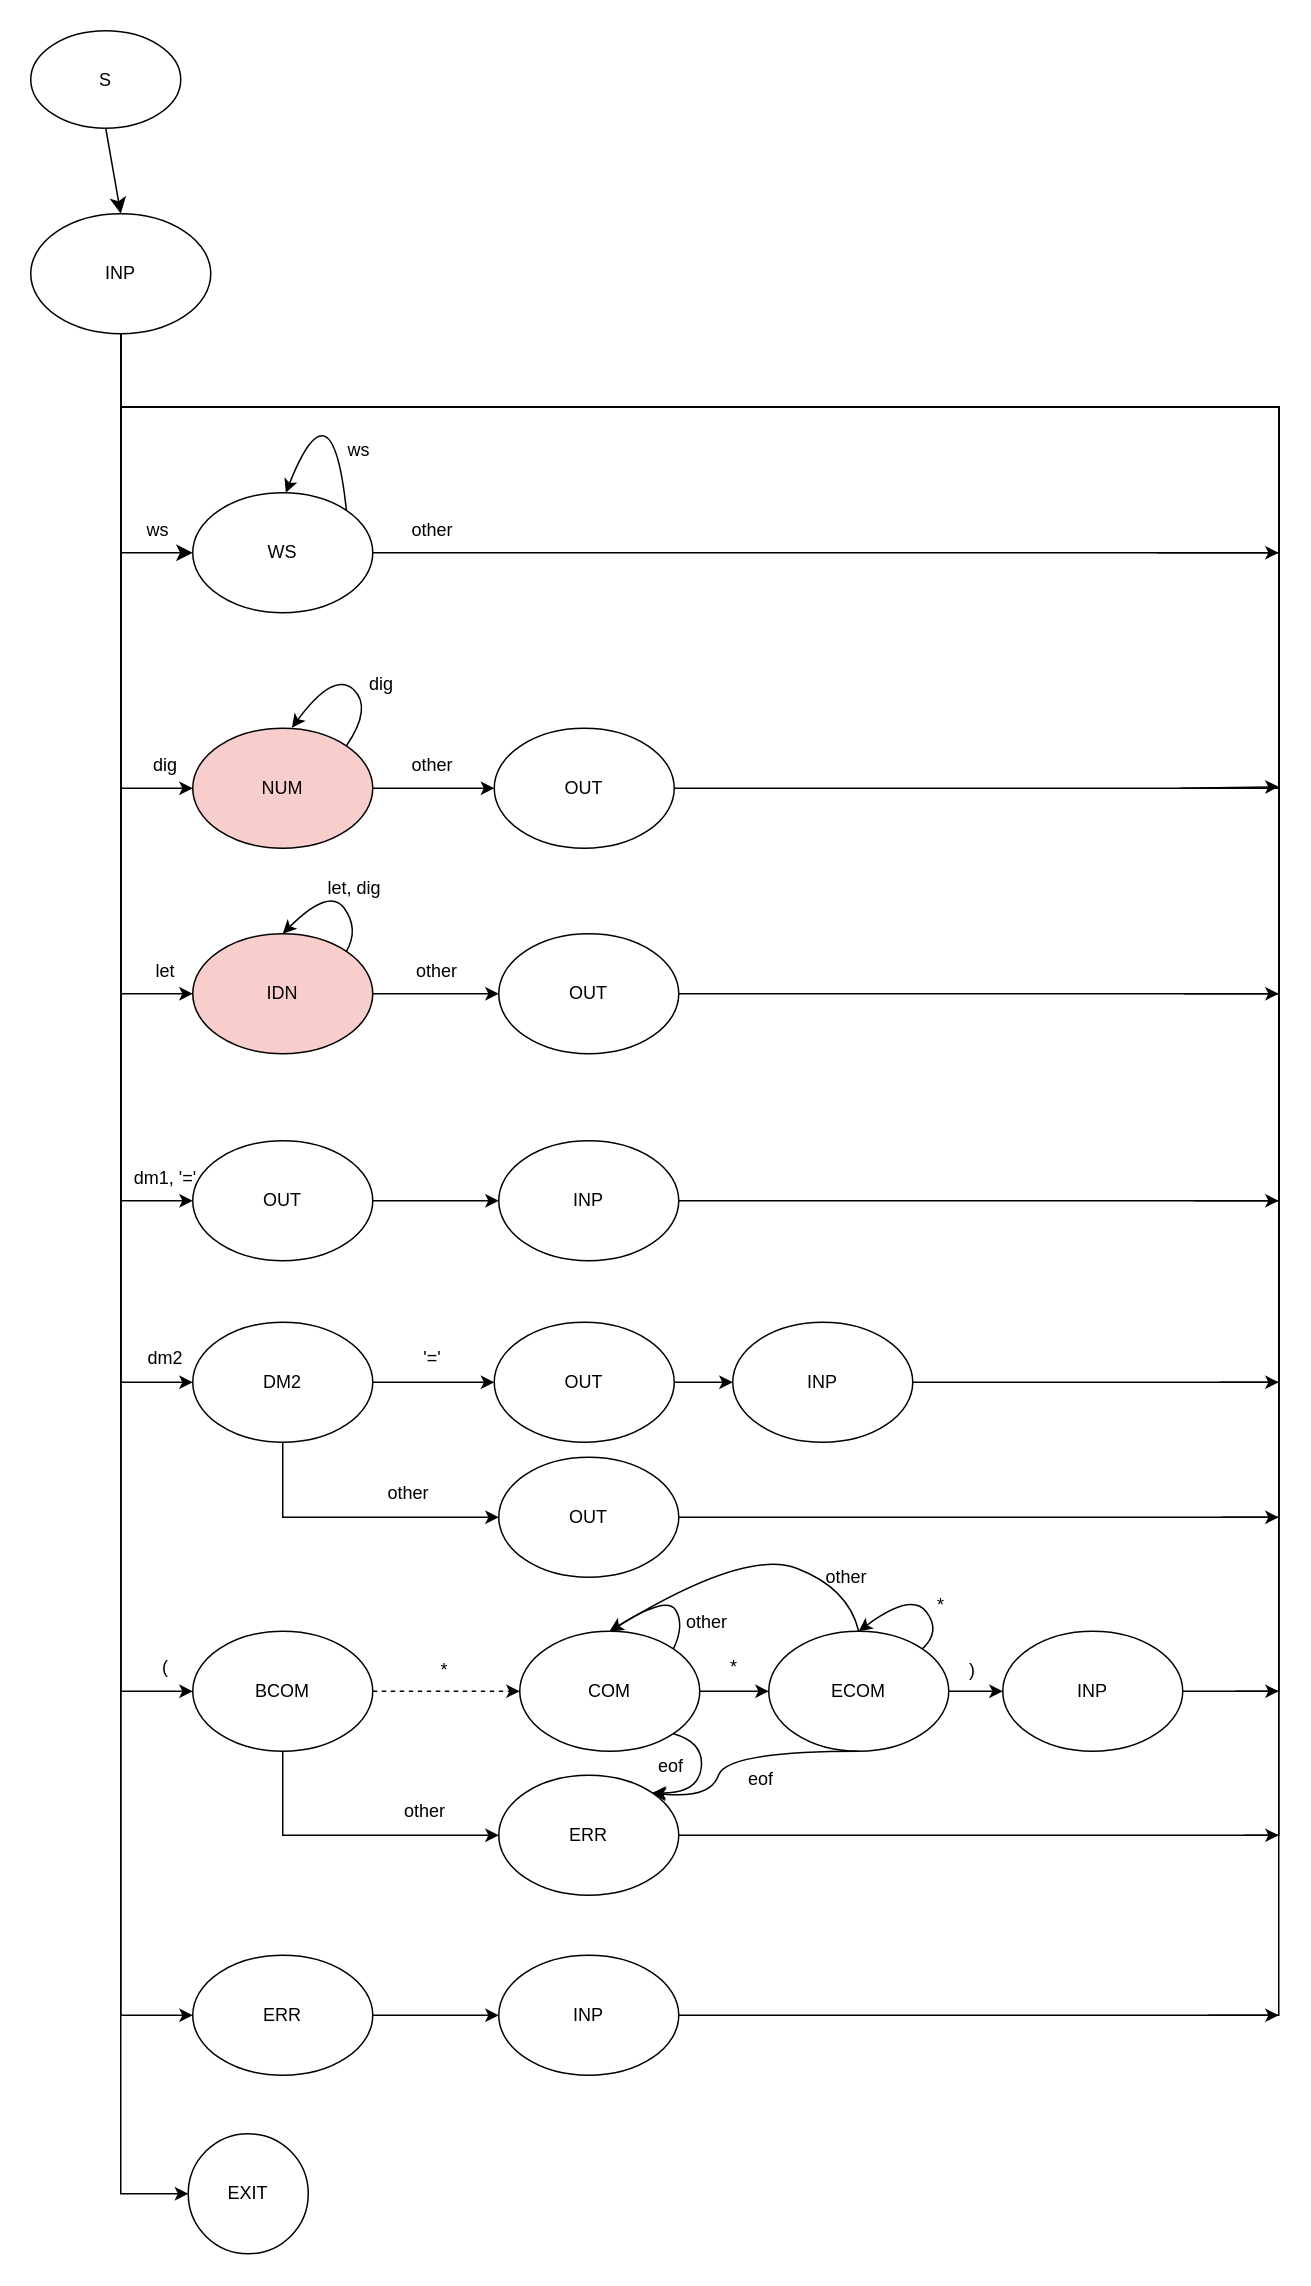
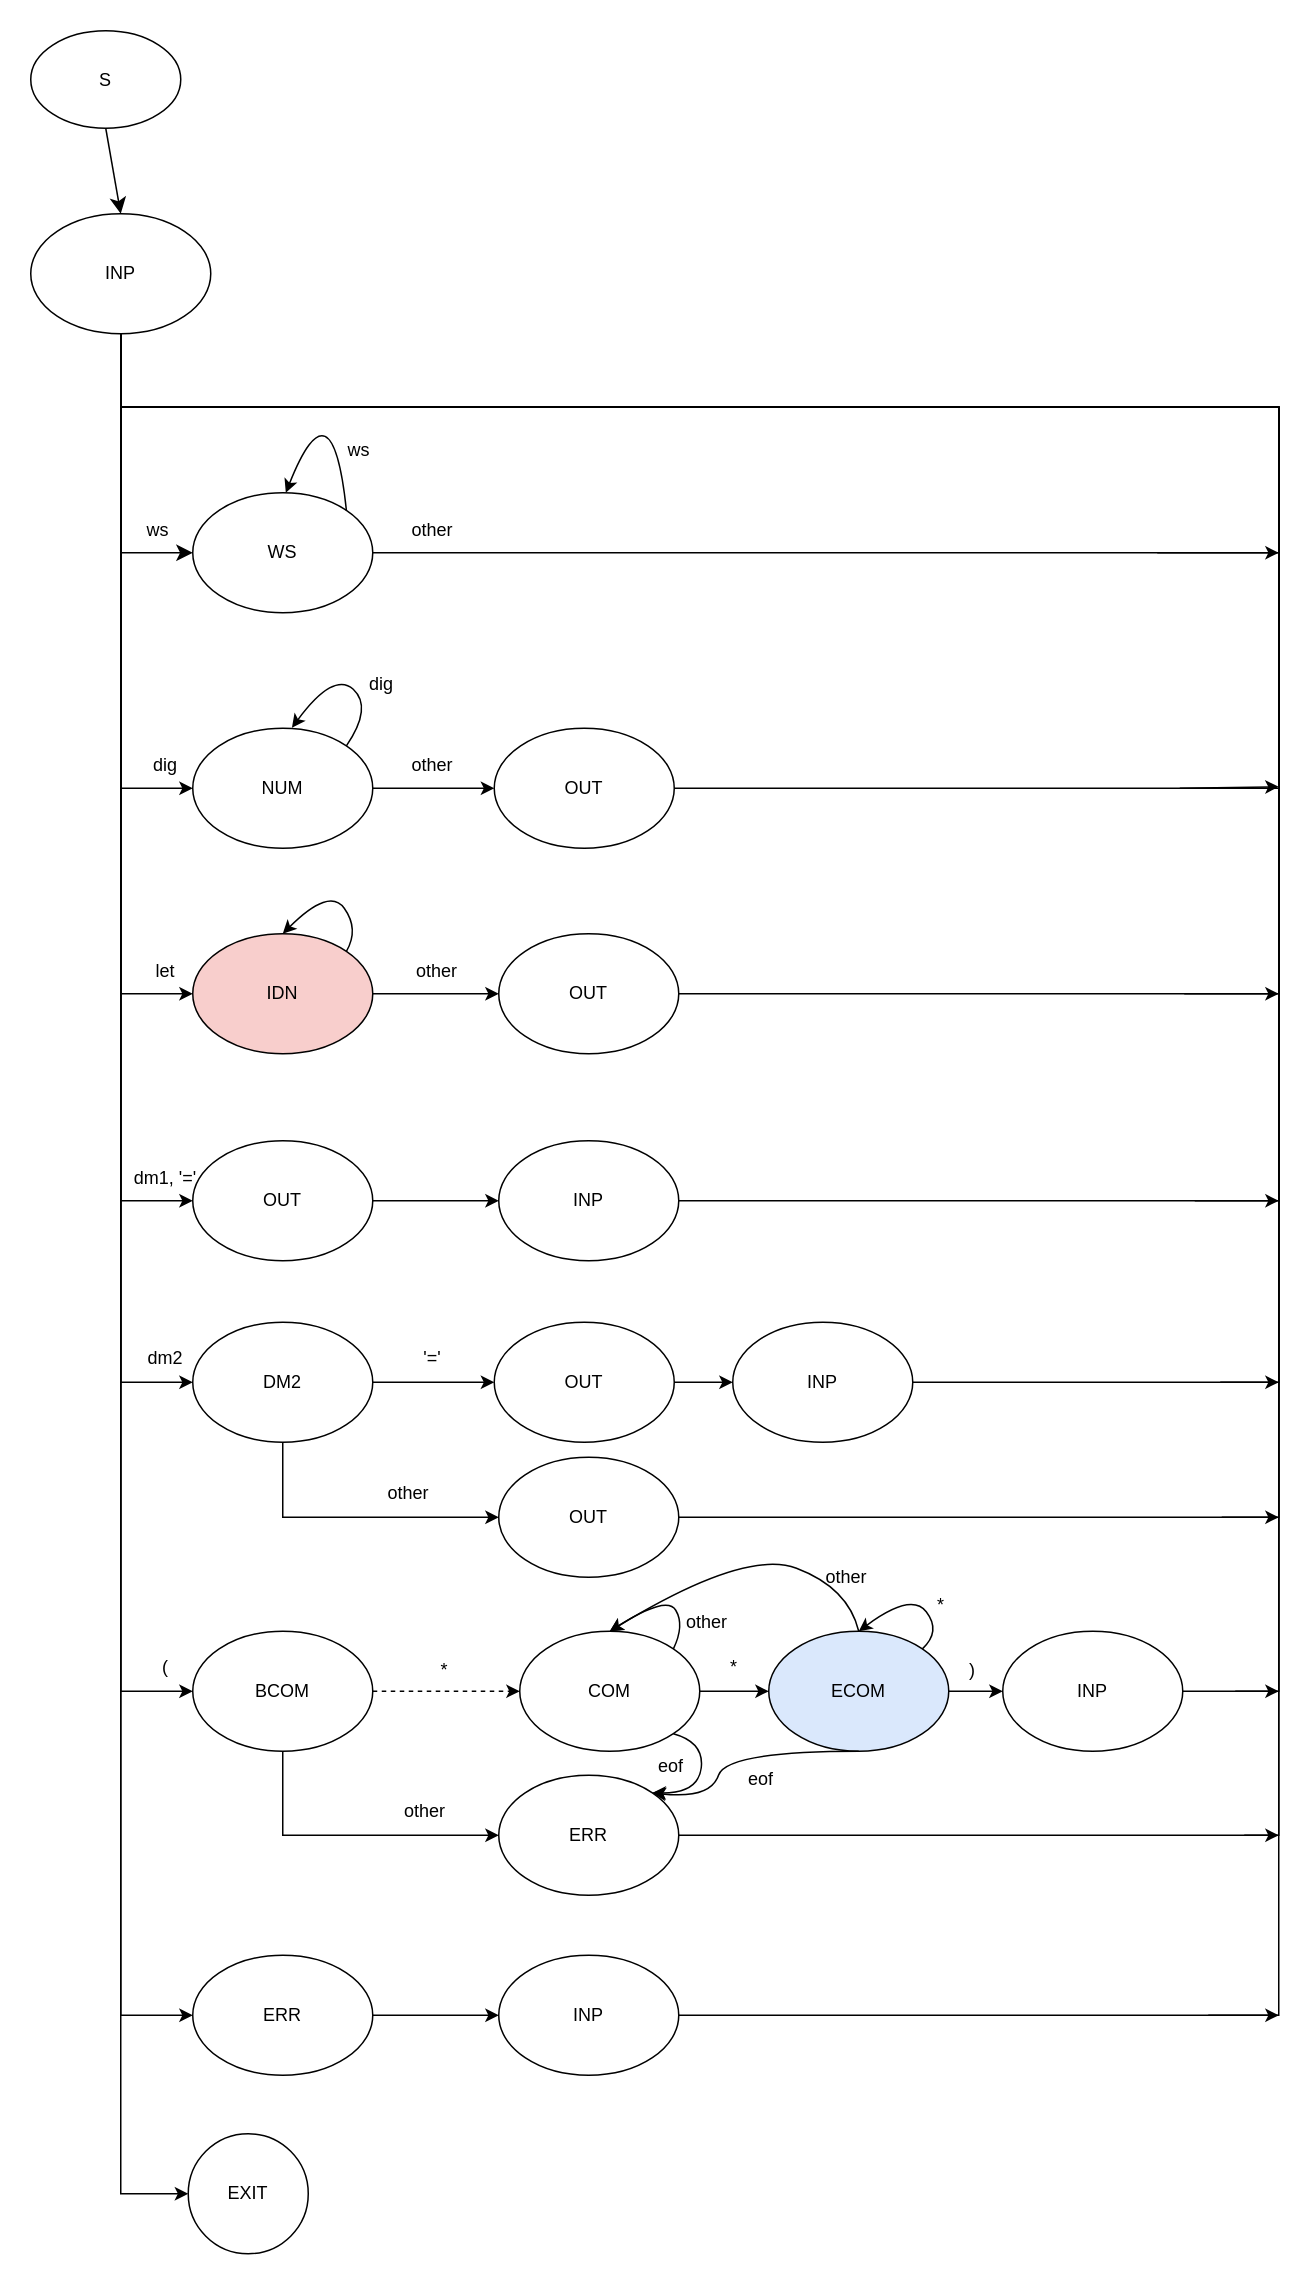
node "NUM": fillcolor #f8cecc -> #ffffff
node "let, dig": removed
node "ECOM": fillcolor #ffffff -> #dae8fc
